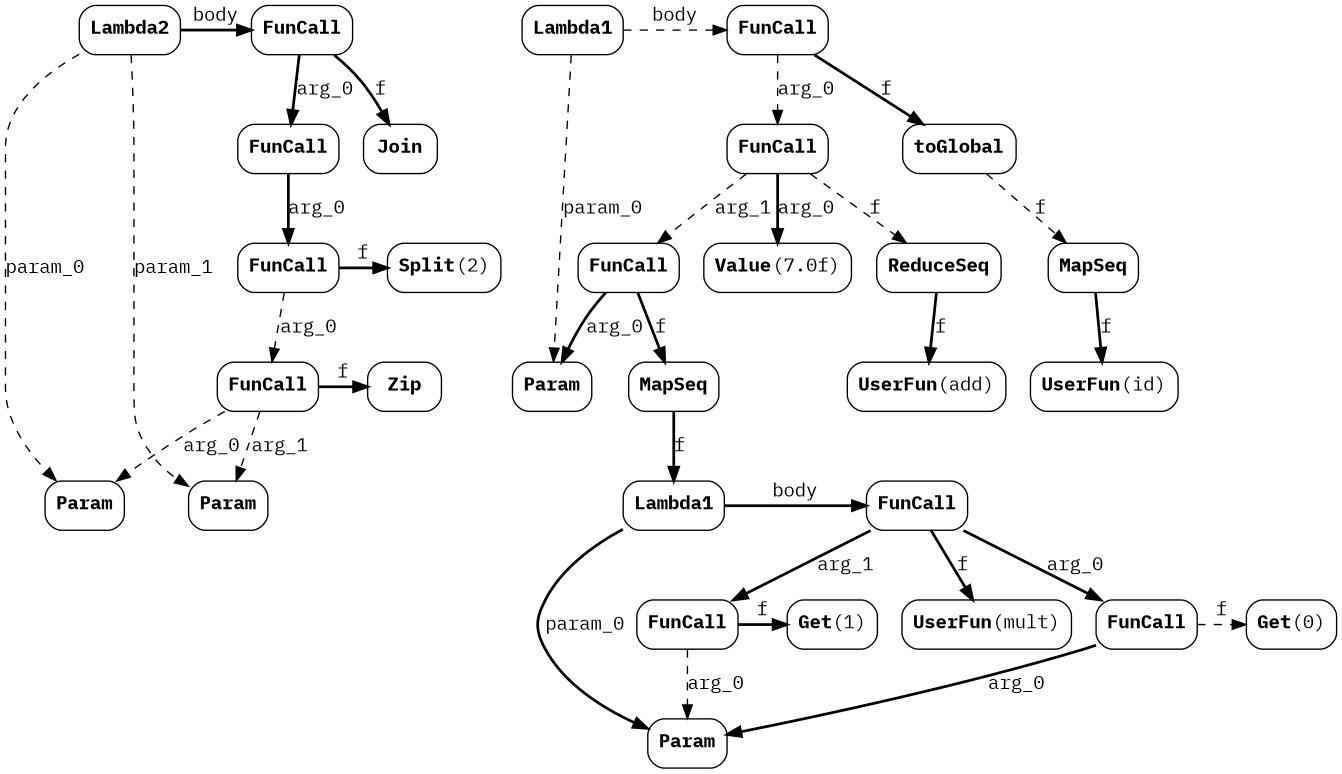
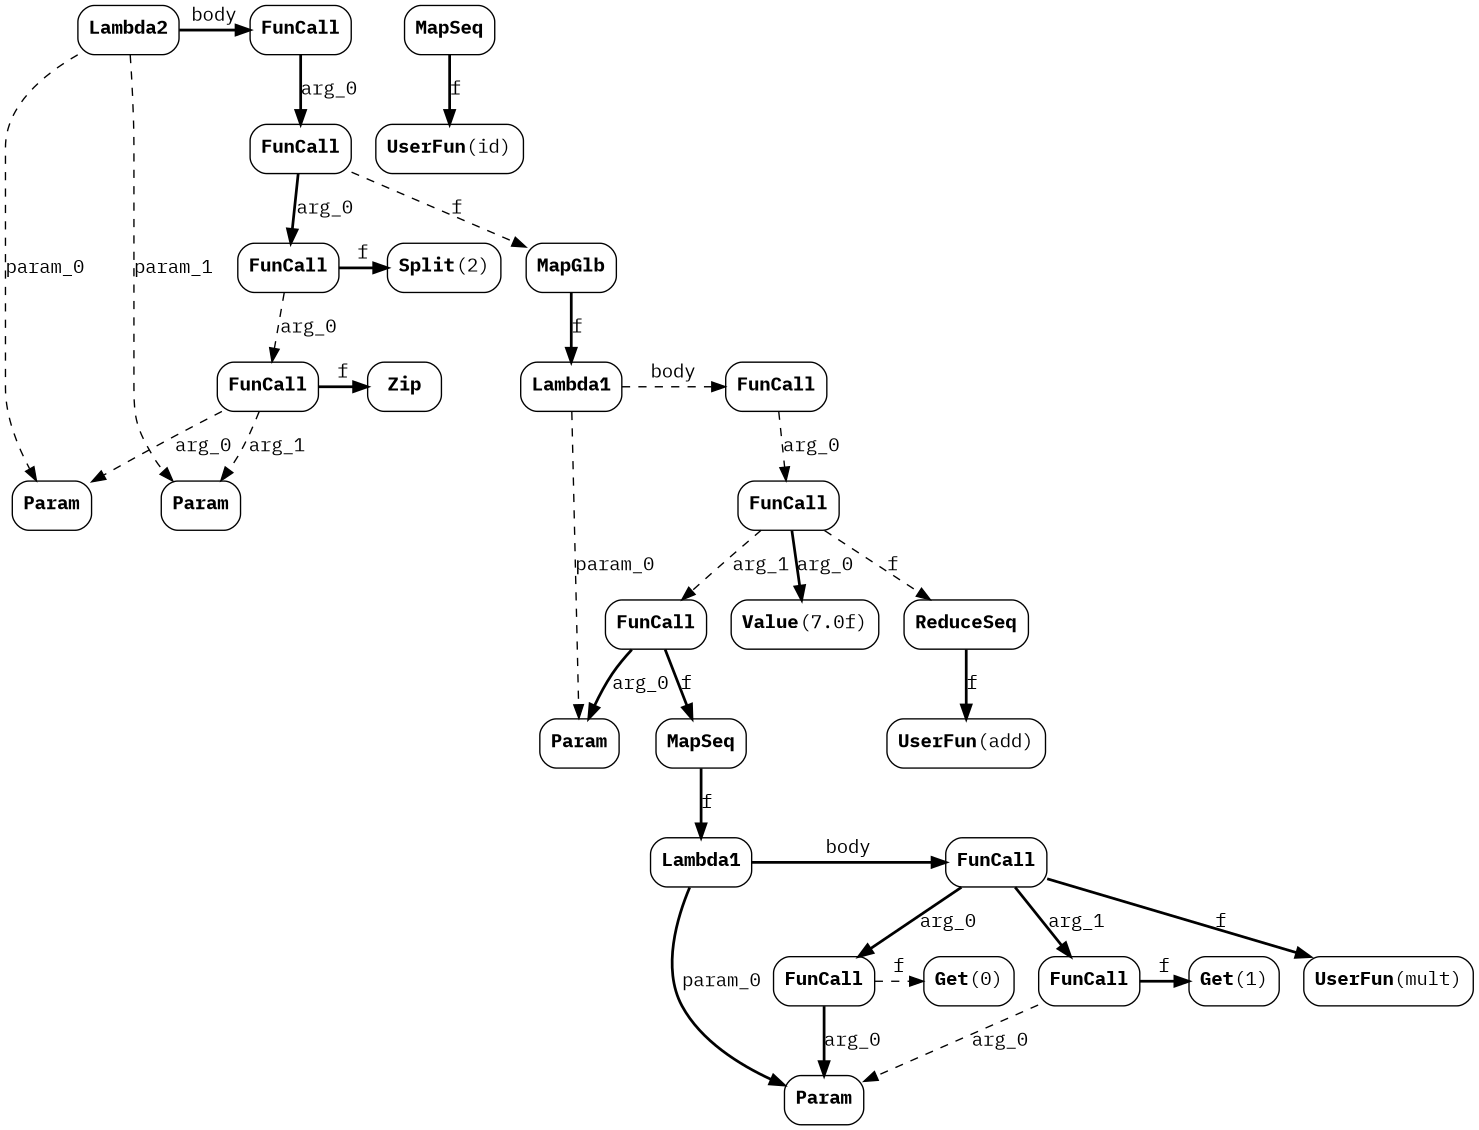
node "Join": removed
node "toGlobal": removed
node "MapGlb": added
